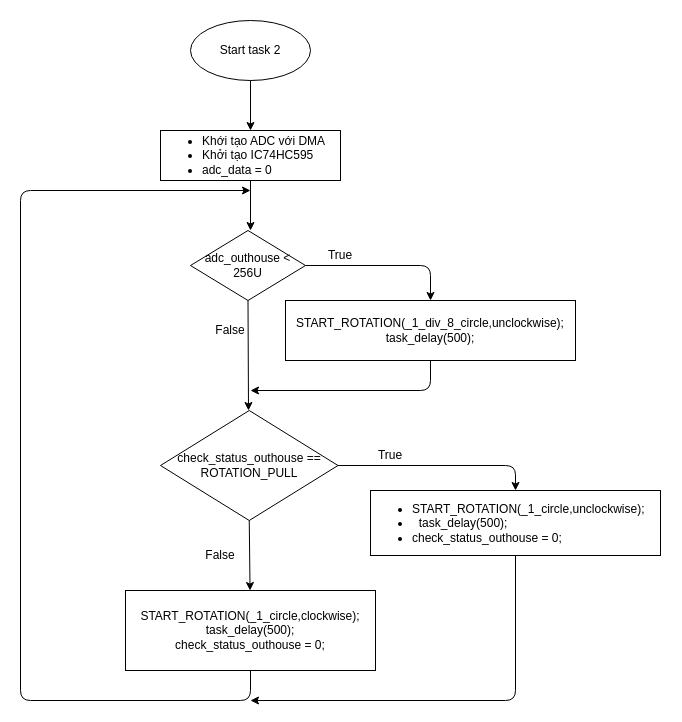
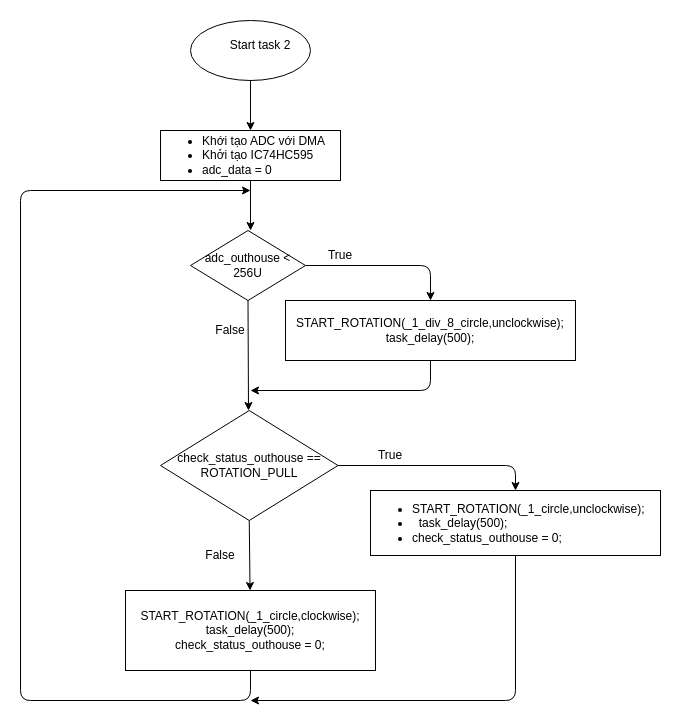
node "Start task 2": moved (251, 51) -> (261, 46)
